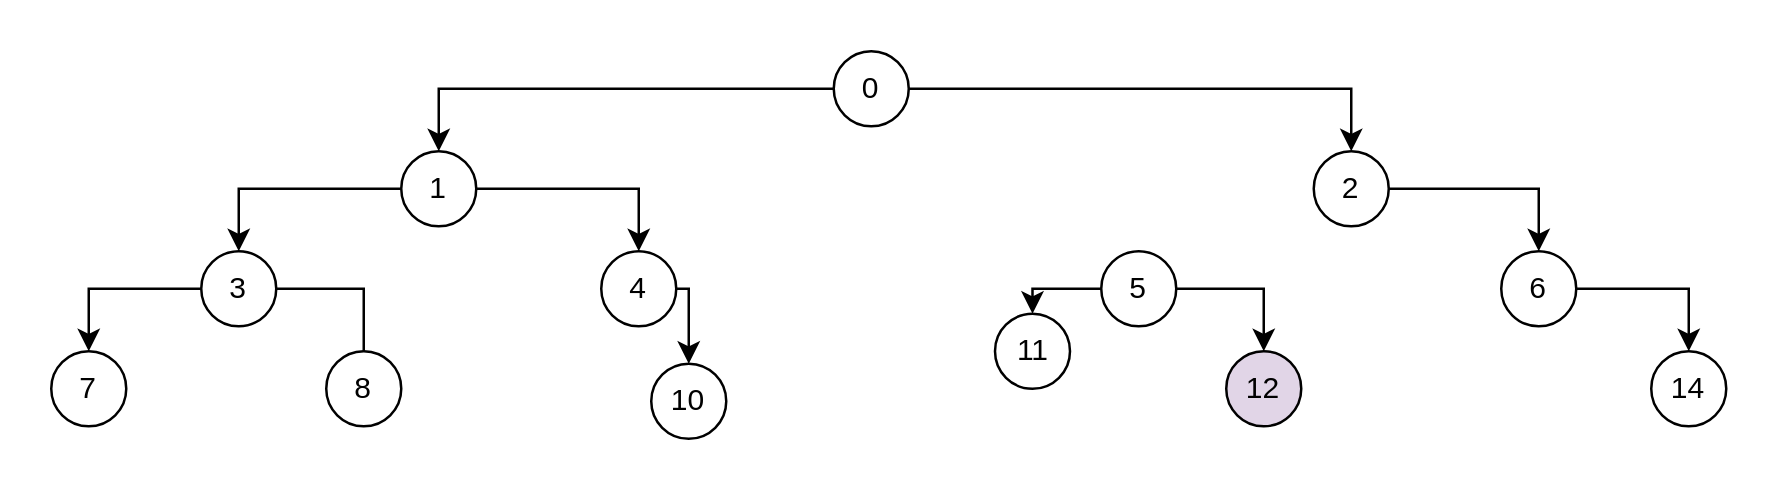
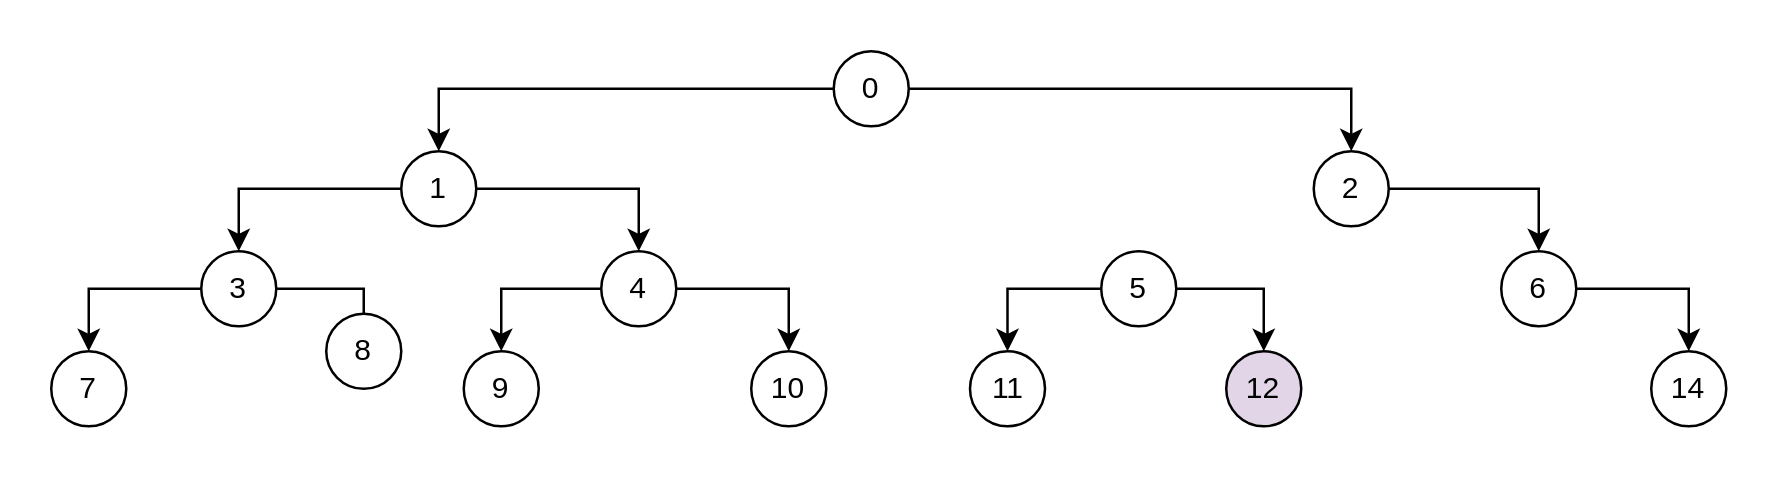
edge "4" -> "9": added
node "11": moved (1033, 351) -> (1008, 389)
node "8": moved (364, 389) -> (364, 351)
node "9": added
node "10": moved (689, 401) -> (789, 389)
